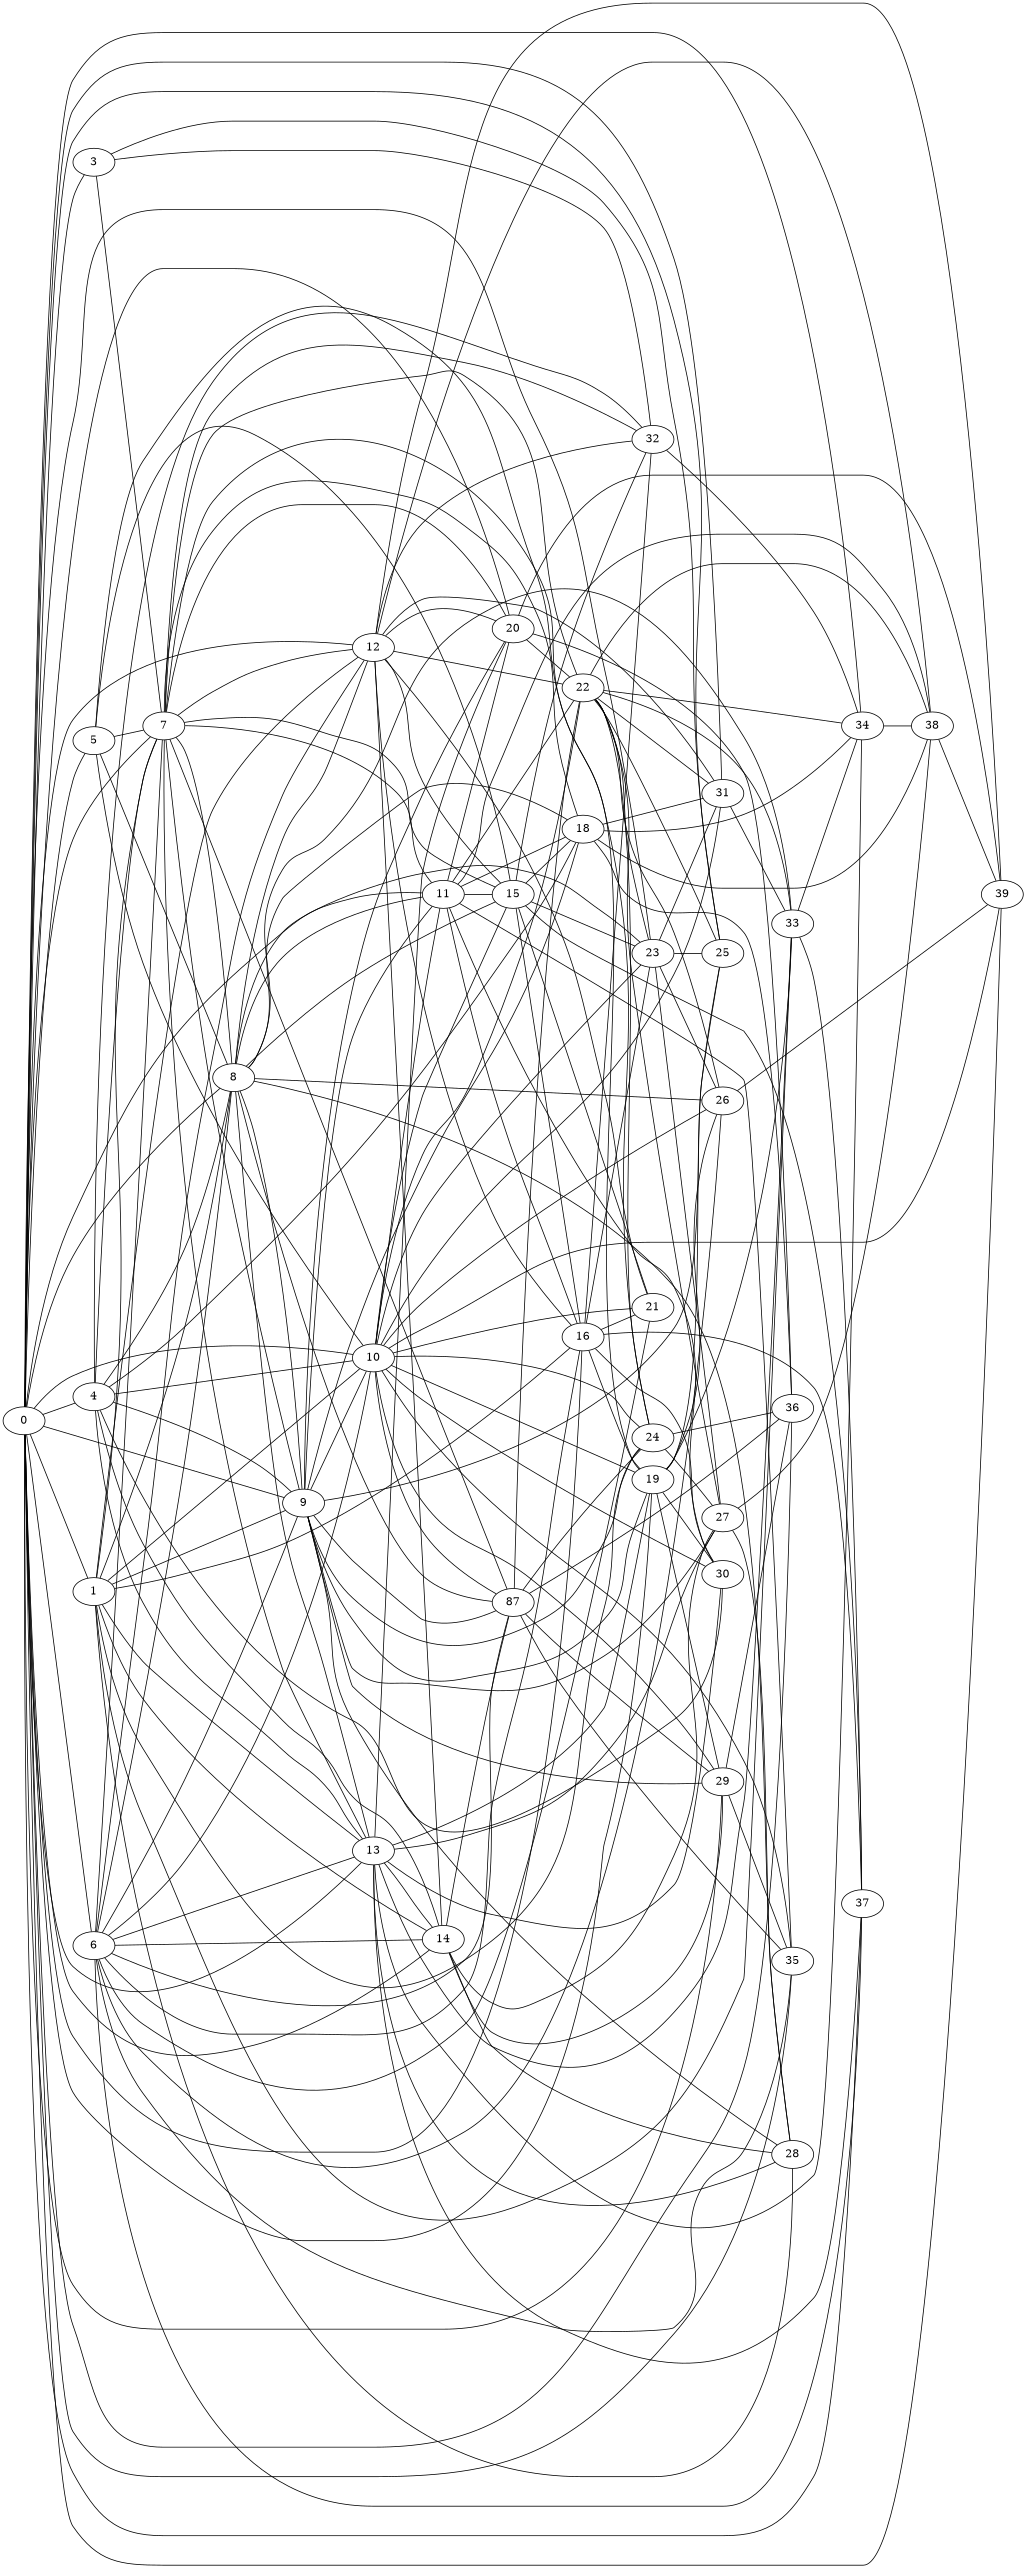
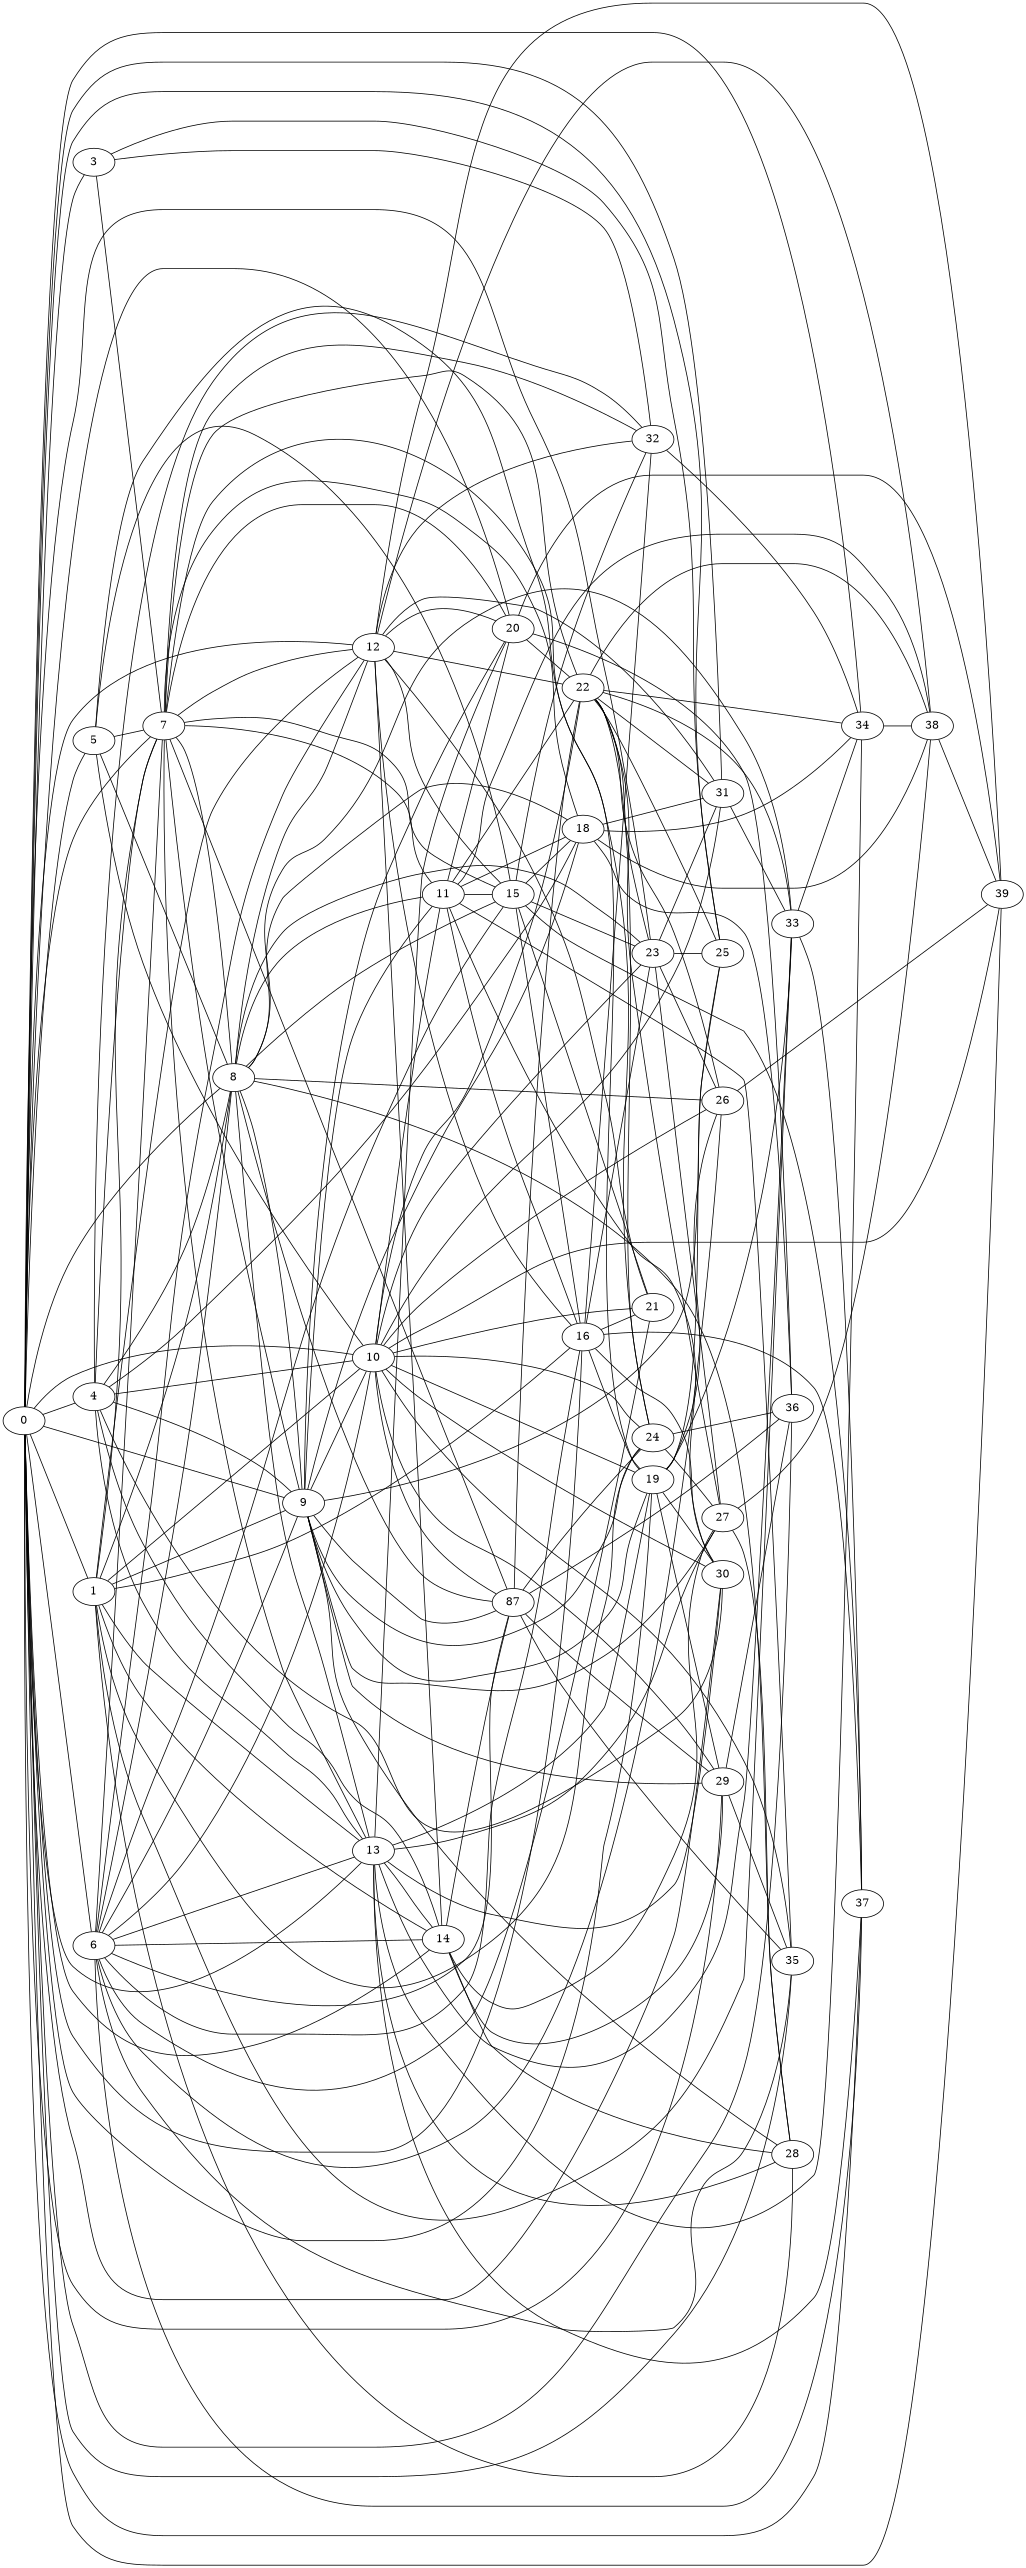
edge "11" -- "0": now "30" -- "0"
edge "15" -- "10": now "15" -- "6"
